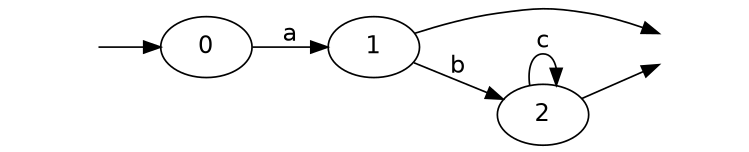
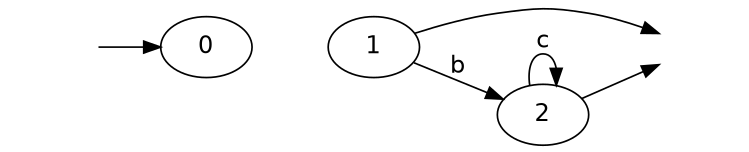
edge "0" -> "1": removed, label "a"
